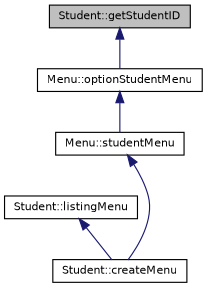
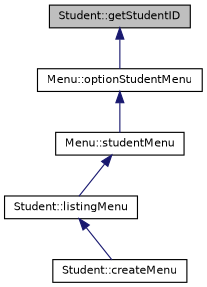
edge "Student::createMenu" -> "Menu::studentMenu": now "Student::listingMenu" -> "Menu::studentMenu"
